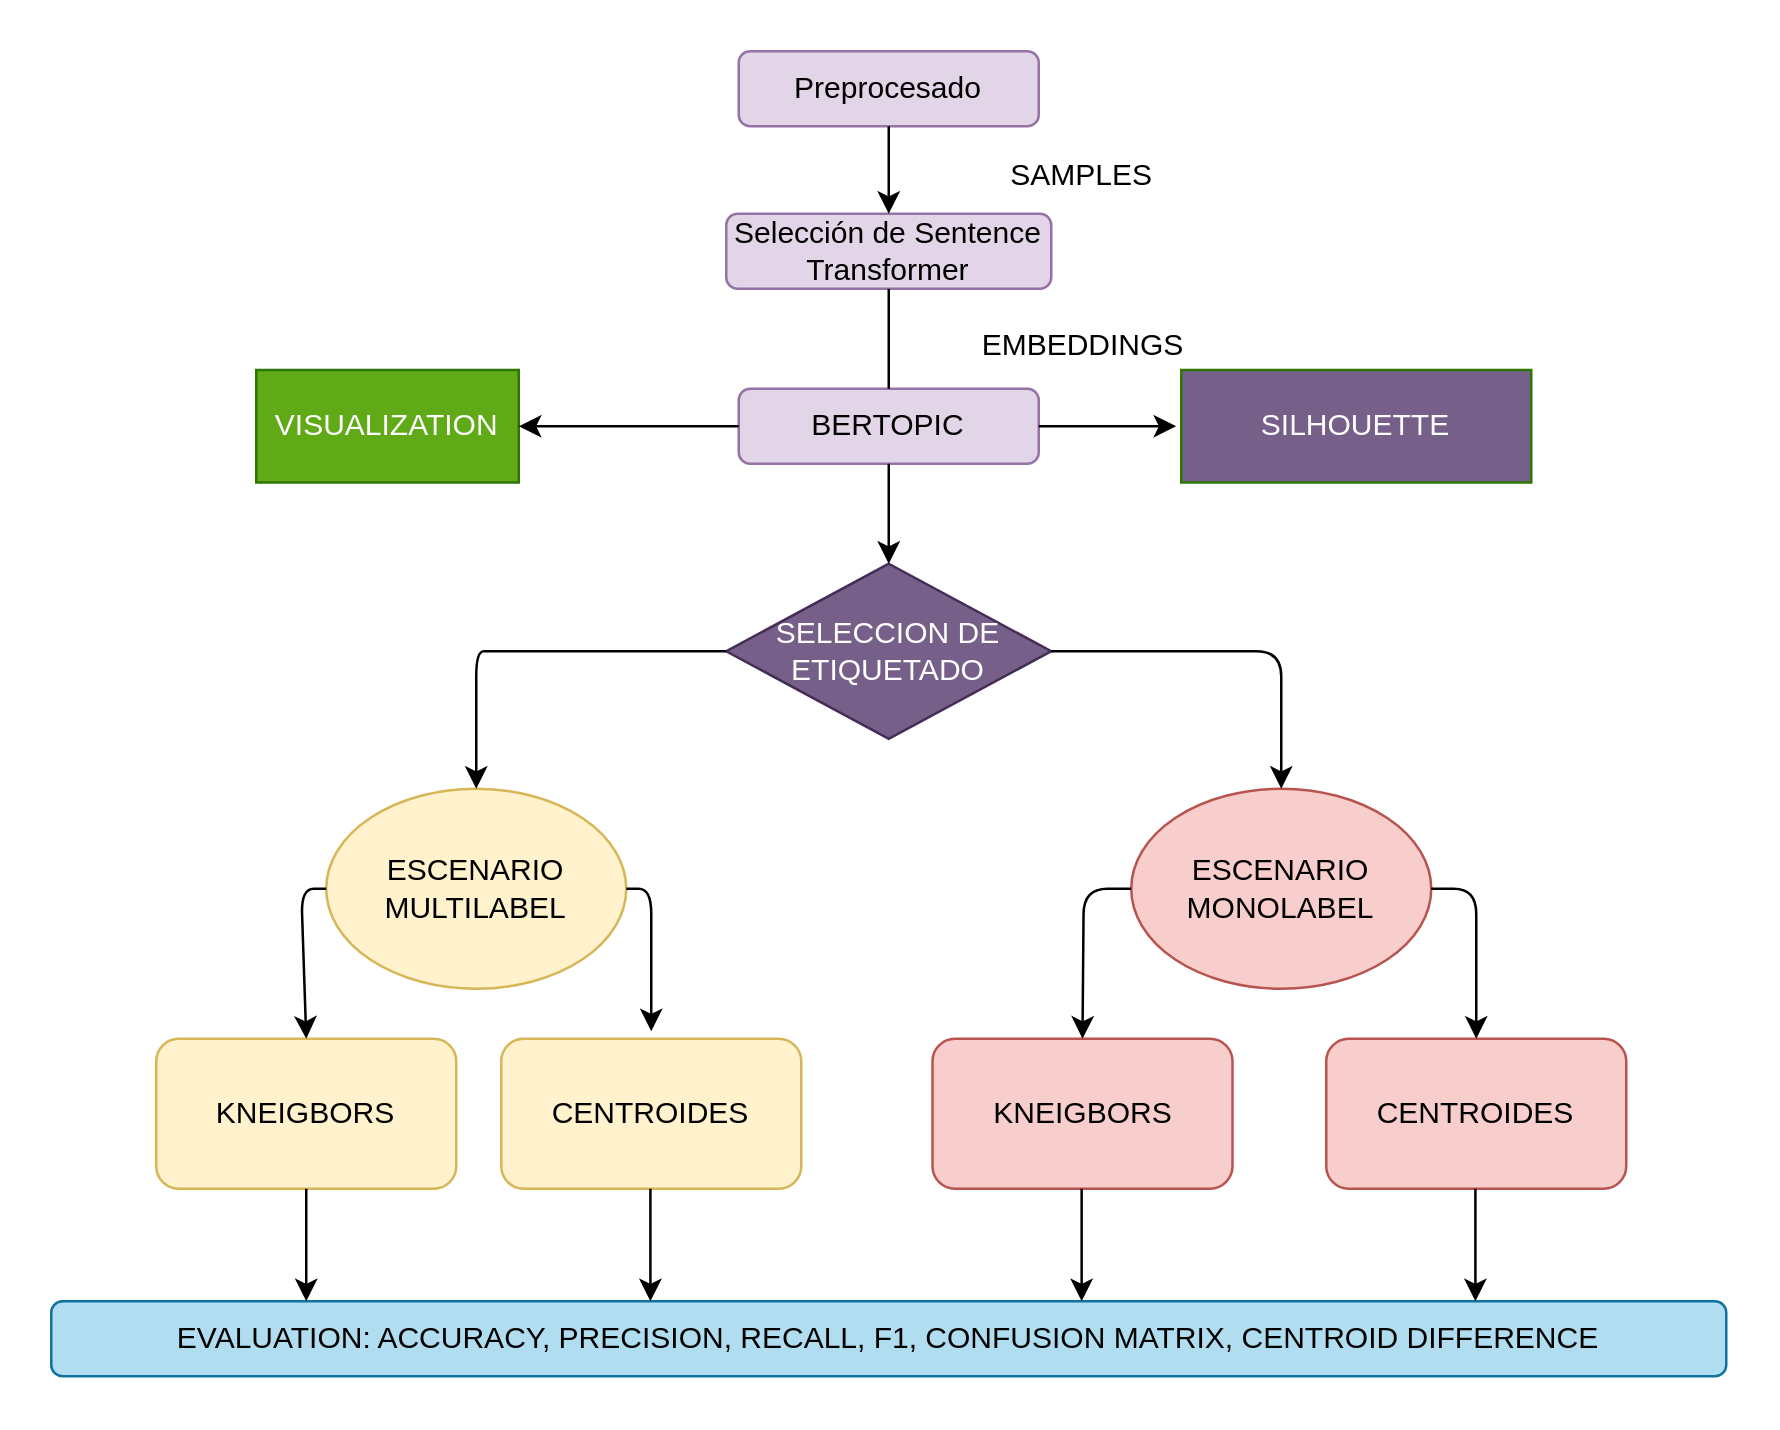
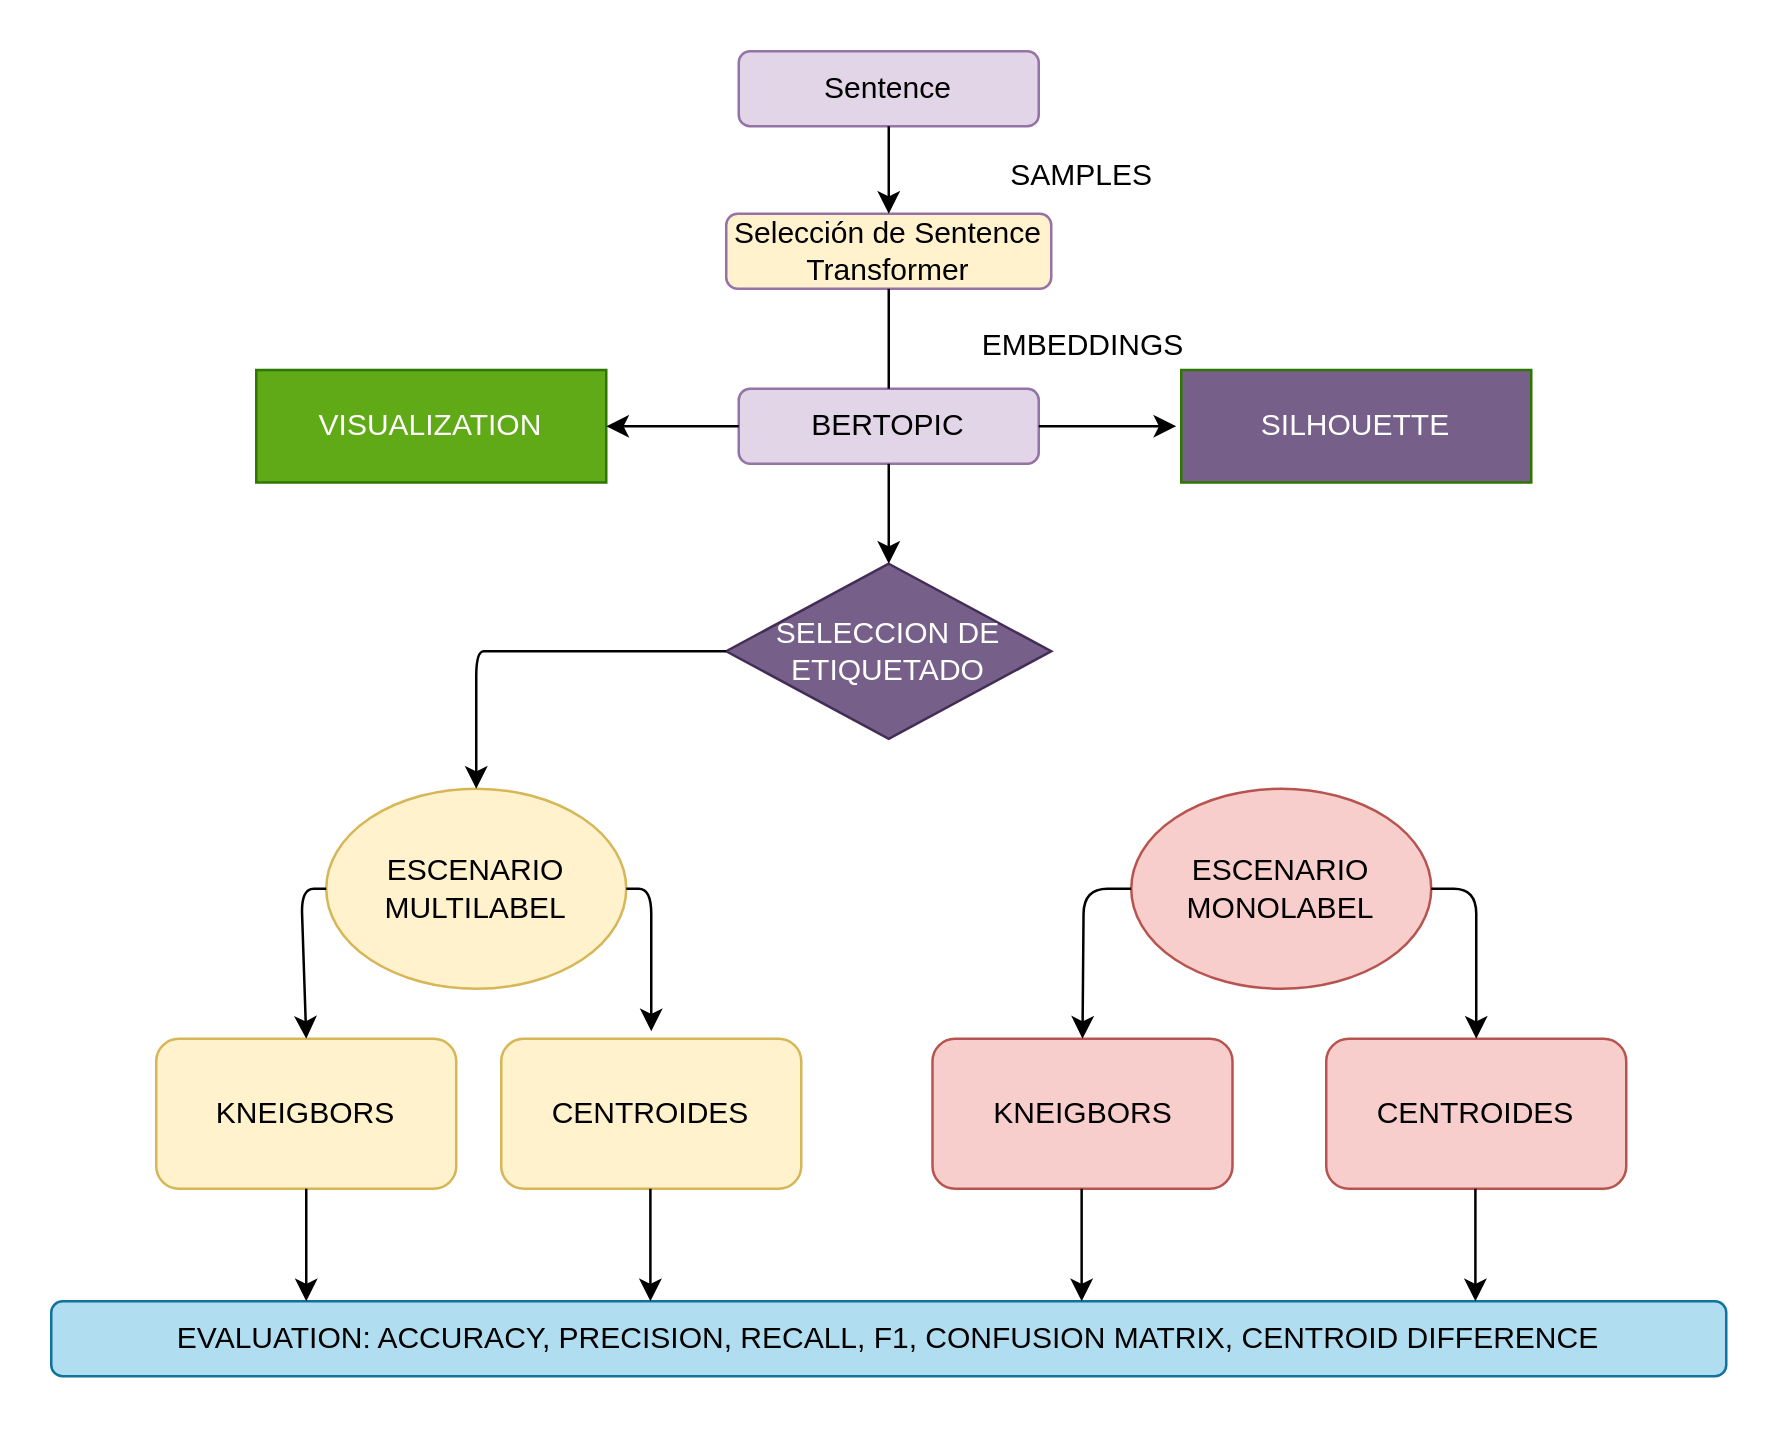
node "Preprocesado": label "Preprocesado" -> "Sentence"
node "Selección de Sentence Transformer": fillcolor #e1d5e7 -> #fff2cc
node "VISUALIZATION": size 263x113 -> 350x113
edge "SELECCION DE ETIQUETADO" -> "ESCENARIO MONOLABEL": removed
